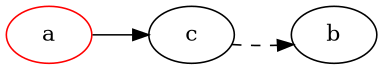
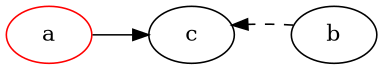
edge "c" -> "b": reversed
